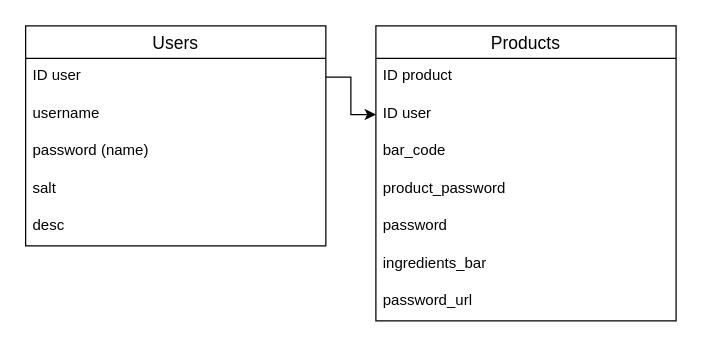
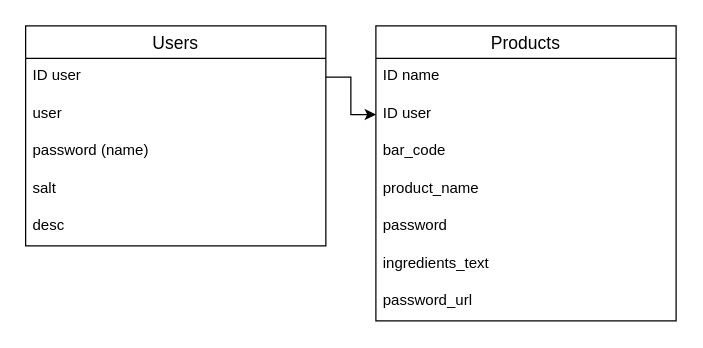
node "ID product": label "ID product" -> "ID name"
node "username": label "username" -> "user"
node "product_password": label "product_password" -> "product_name"
node "ingredients_bar": label "ingredients_bar" -> "ingredients_text"
